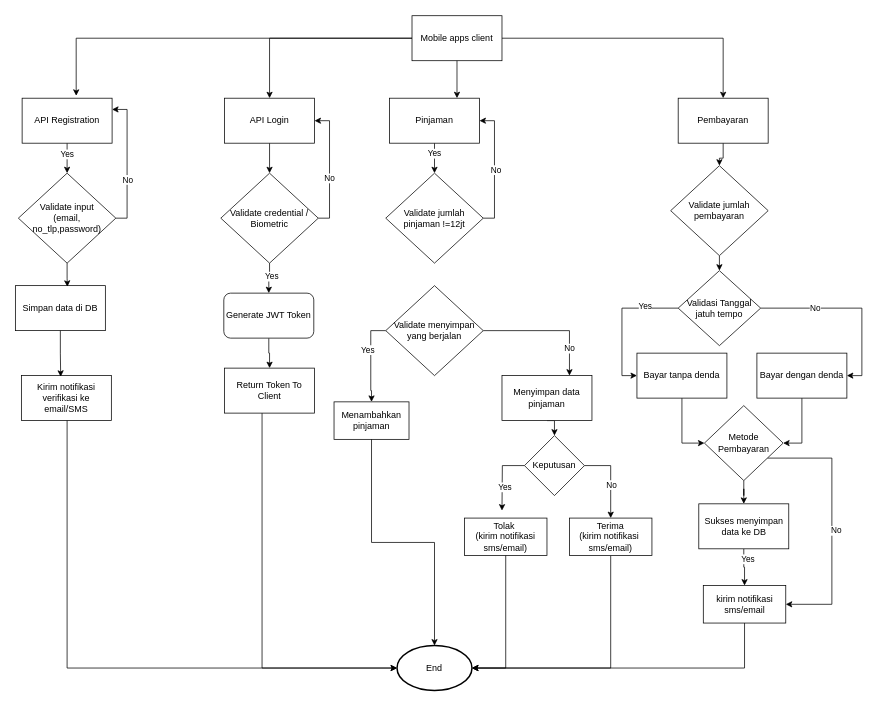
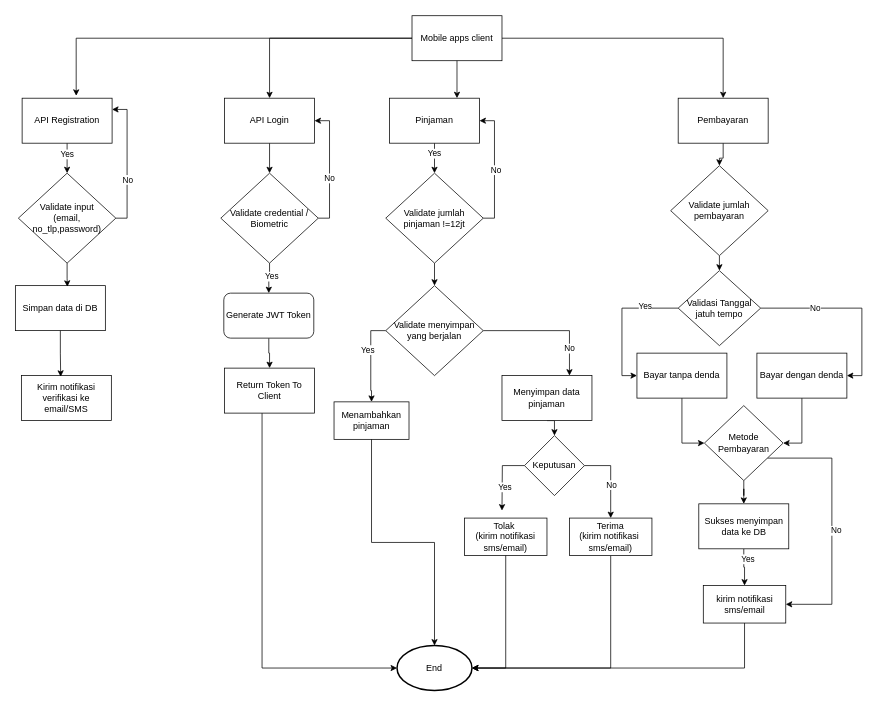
edge "Validate jumlah pinjaman !=12jt" -> "Validate menyimpan yang berjalan": added
edge "Kirim notifikasi verifikasi ke email/SMS" -> "End": removed
